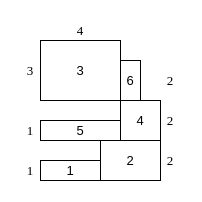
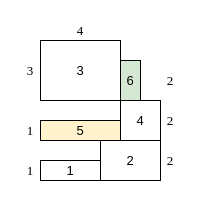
node "6": fillcolor #ffffff -> #d5e8d4
node "5": fillcolor #ffffff -> #fff2cc
